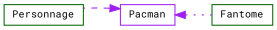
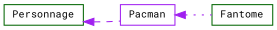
edge "Personnage" -> "Pacman": reversed
